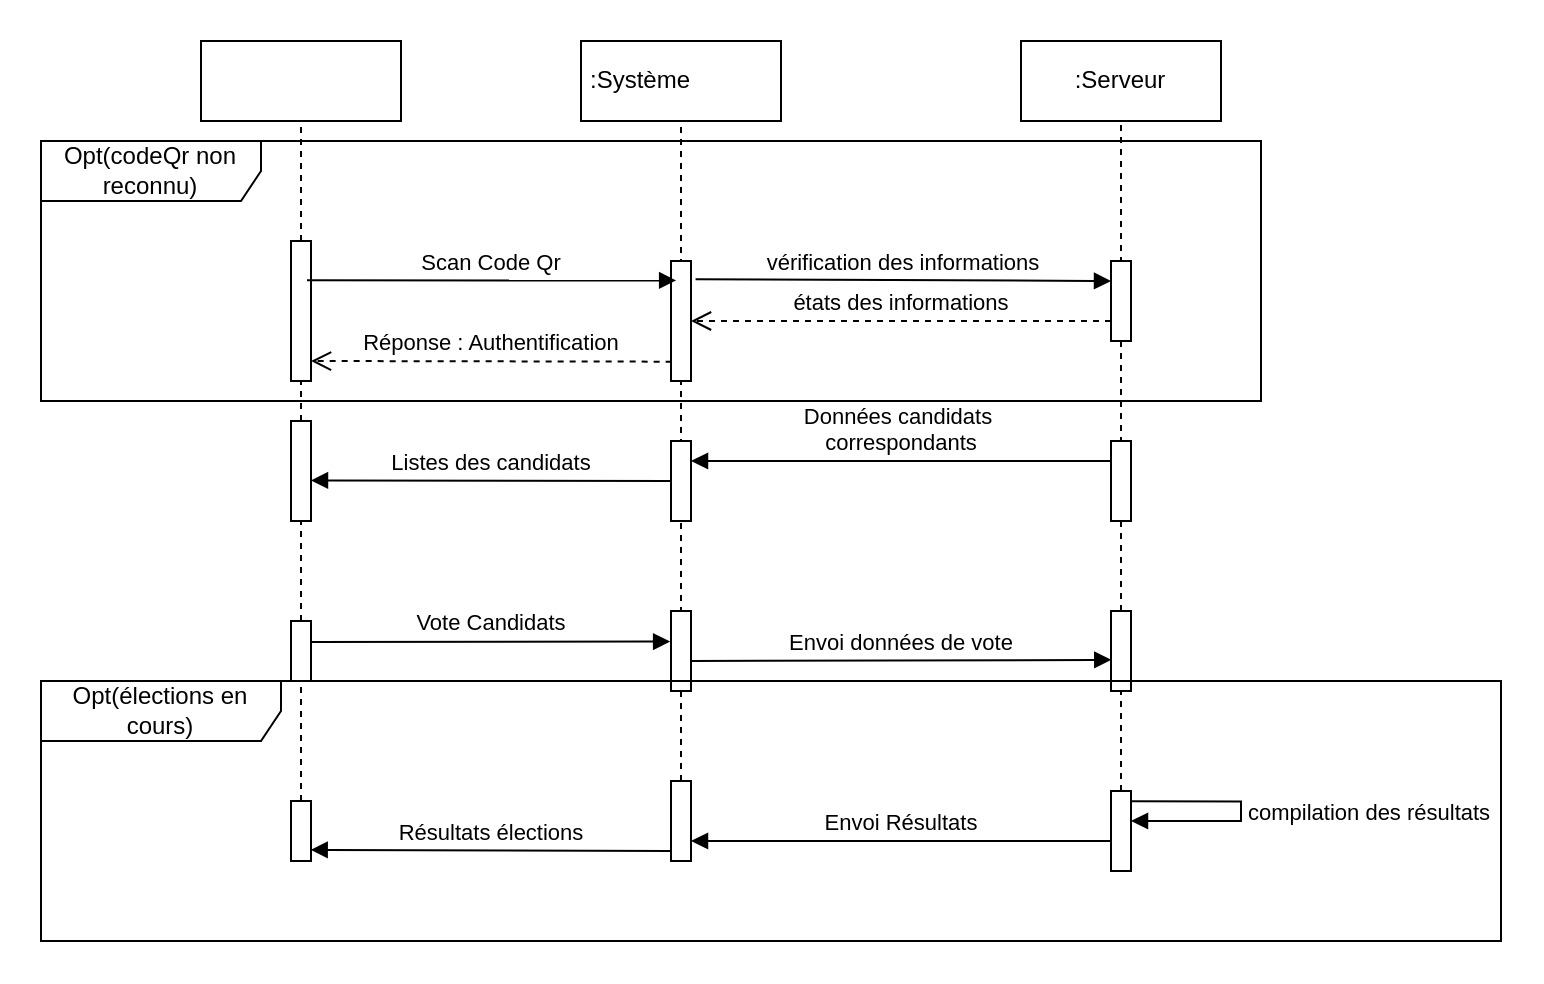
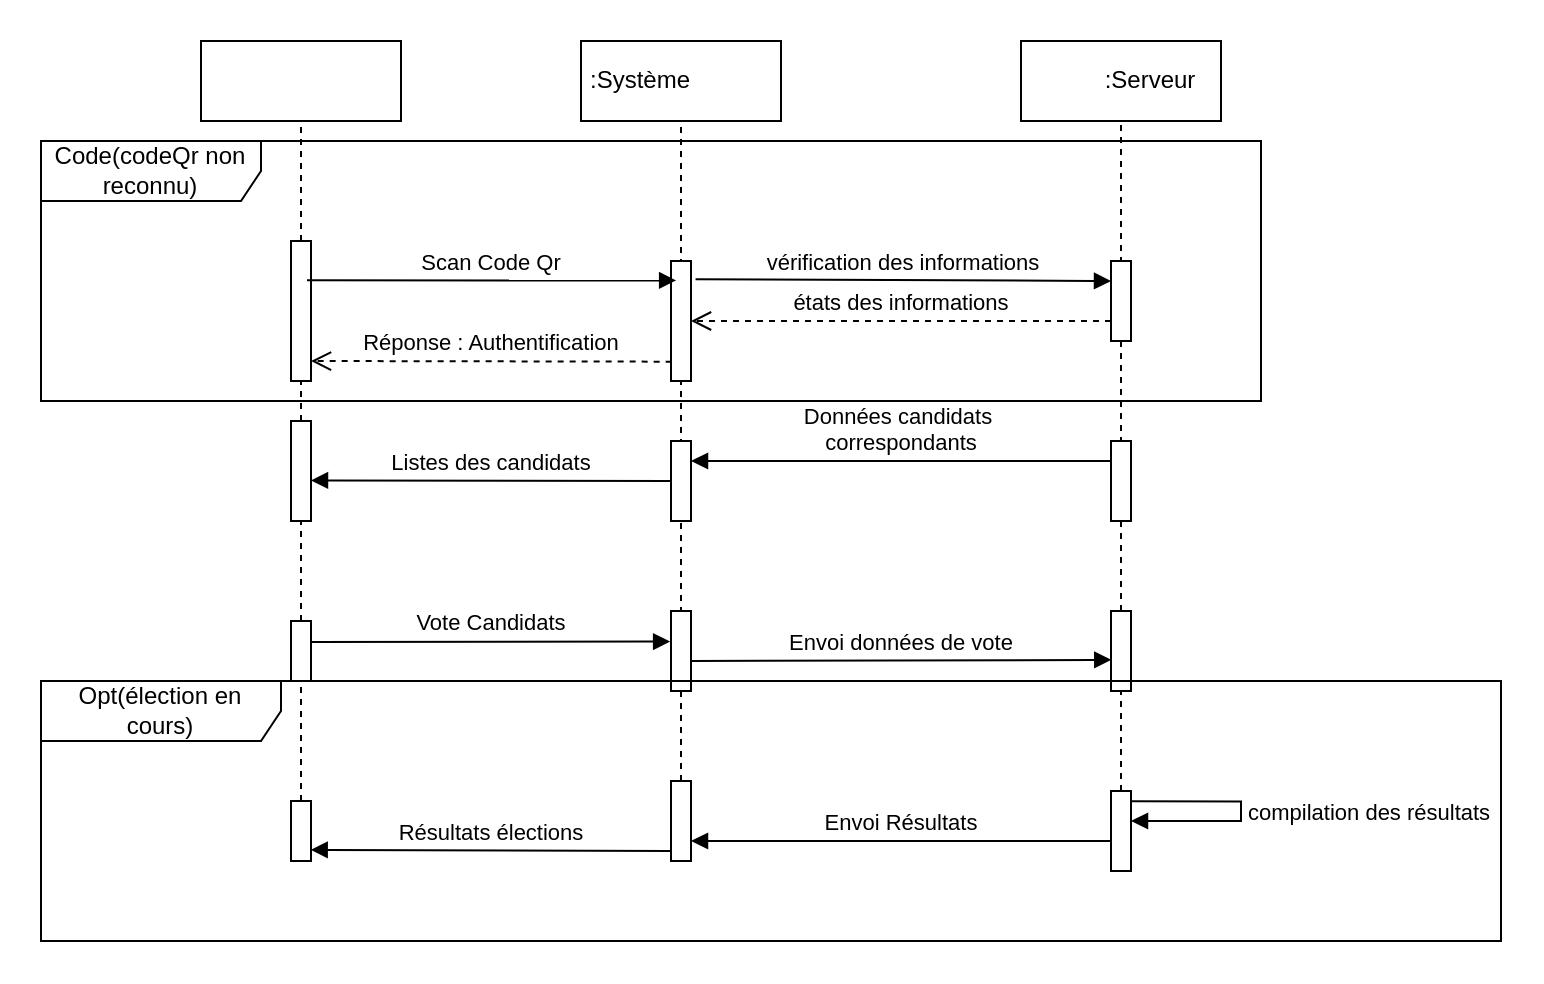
node ":Serveur": moved (1121, 81) -> (1151, 81)
node "Opt(codeQr non reconnu)": label "Opt(codeQr non reconnu)" -> "Code(codeQr non reconnu)"
node "Opt(élections en cours)": label "Opt(élections en cours)" -> "Opt(élection en cours)"
